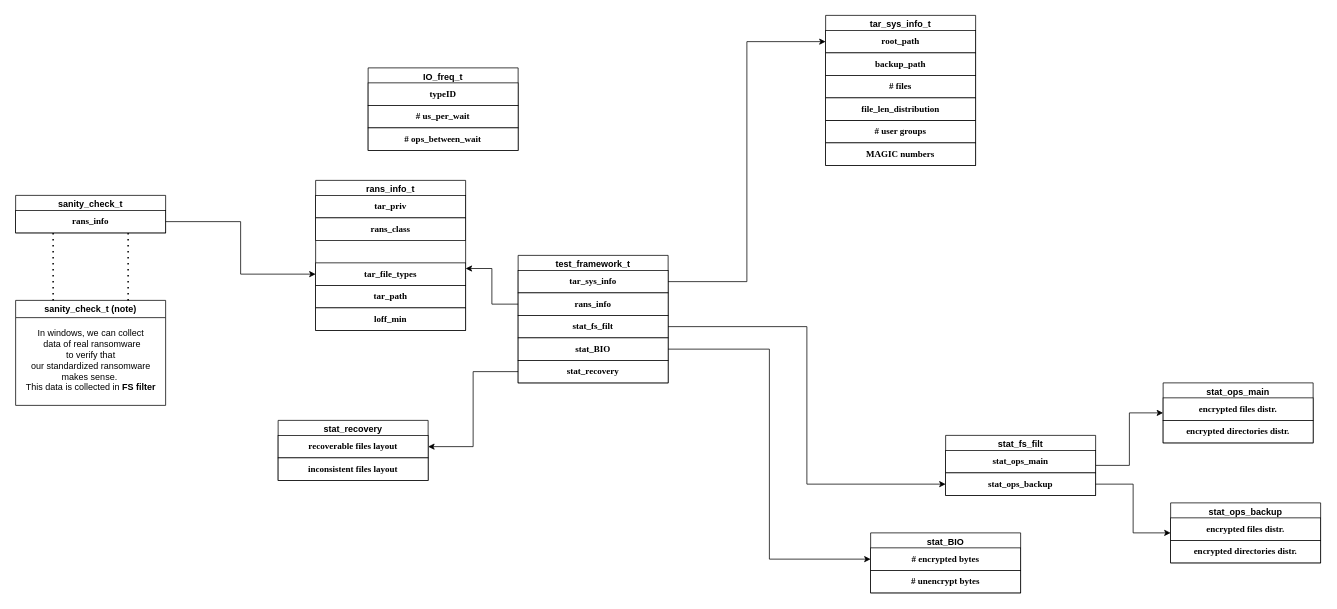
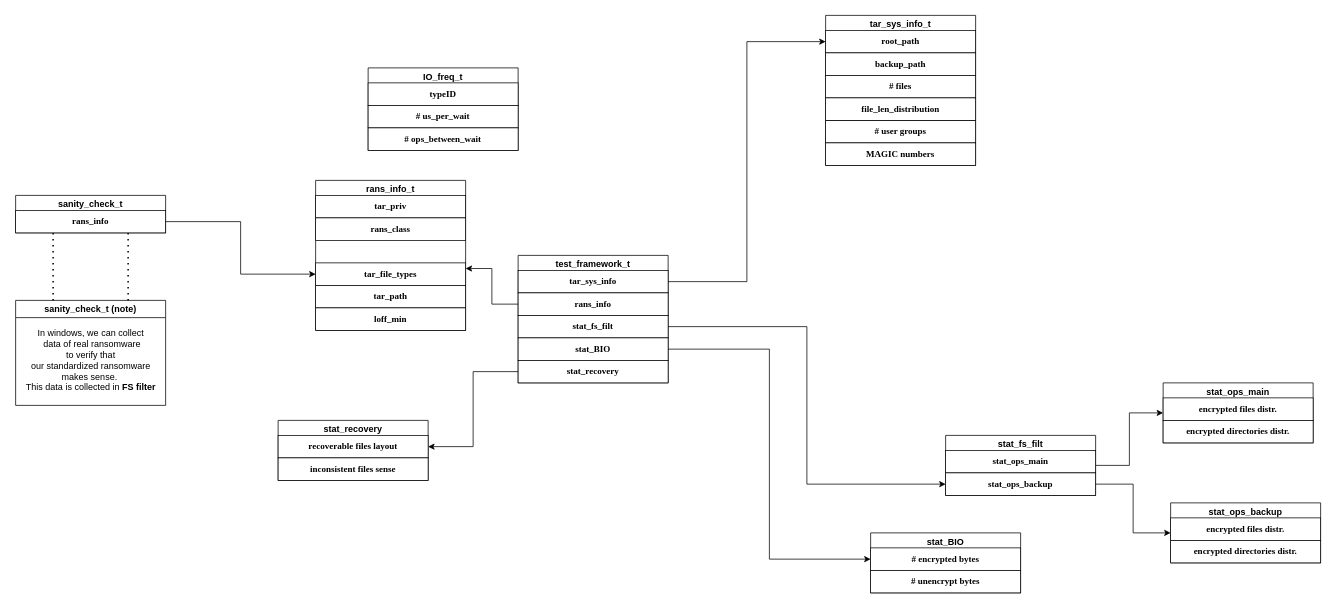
node "inconsistent files layout": label "inconsistent files layout" -> "inconsistent files sense"
